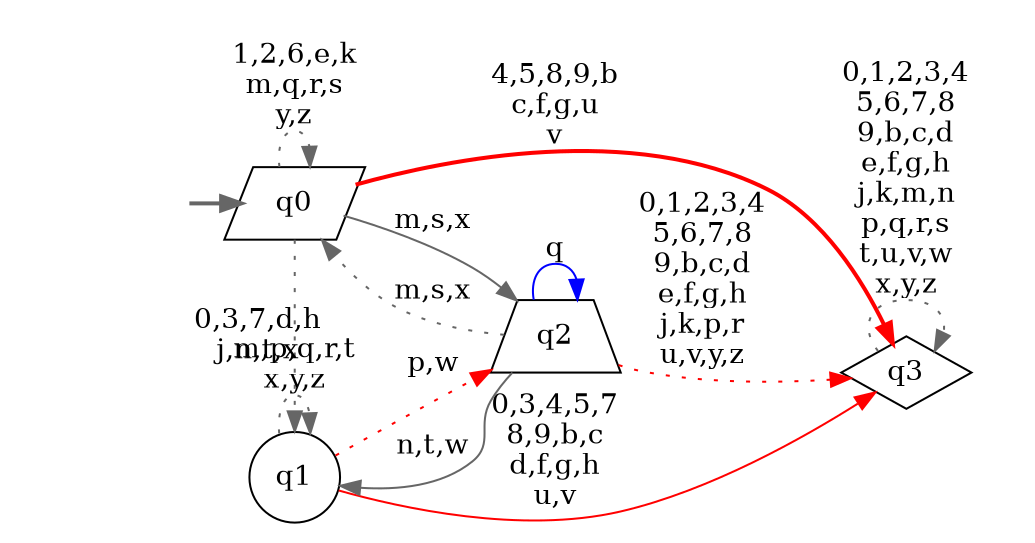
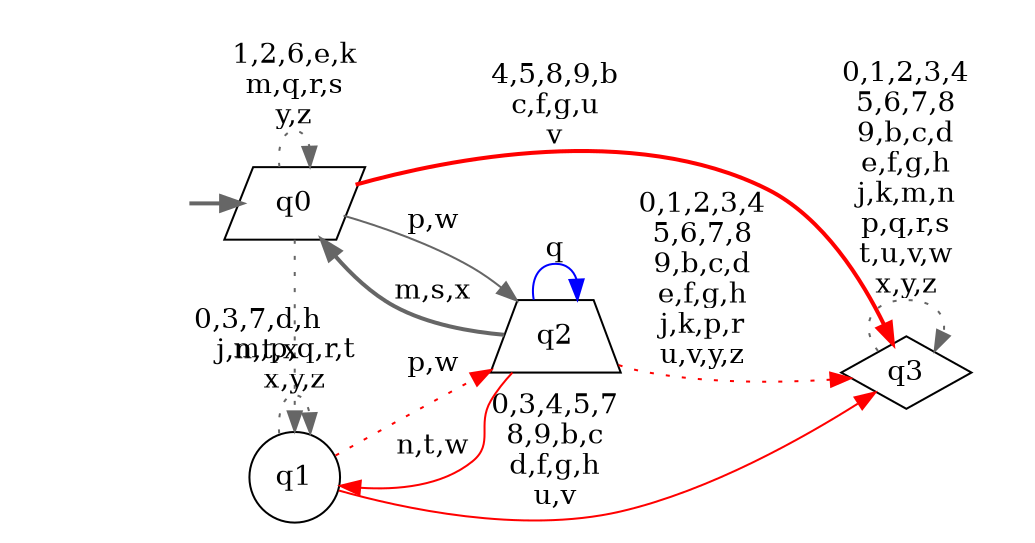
edge "q0" -> "q2": label "m,s,x" -> "p,w"
edge "q2" -> "q0": style dotted -> bold
edge "q2" -> "q1": color gray40 -> red
